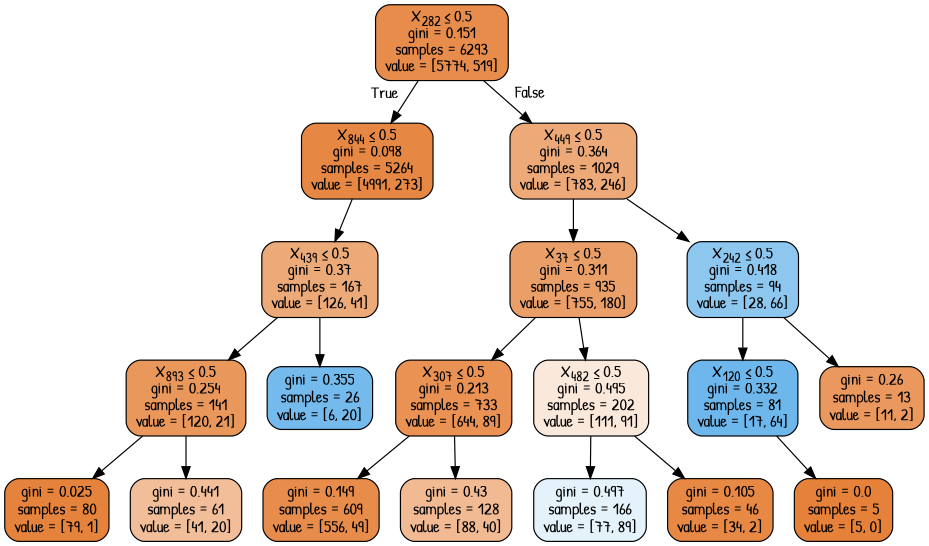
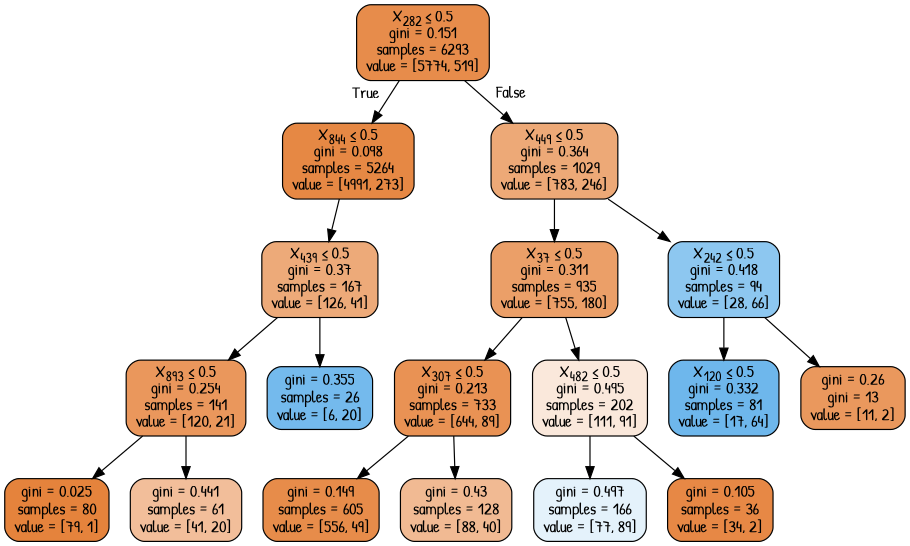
node "gini = 0.26": text "samples = 13" -> "gini = 13"
node "gini = 0.149": text "samples = 609" -> "samples = 605"
node "gini = 0.105": text "samples = 46" -> "samples = 36"
node "gini = 0.0": removed
